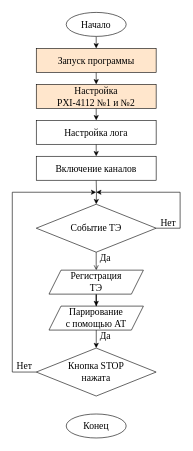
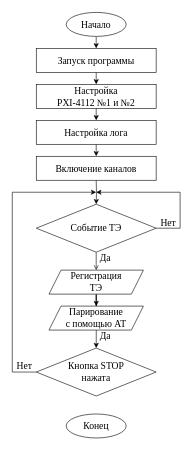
node "Запуск программы": fillcolor #ffe6cc -> #ffffff
node "Настройка PXI-4112 №1 и №2": fillcolor #ffe6cc -> #ffffff
